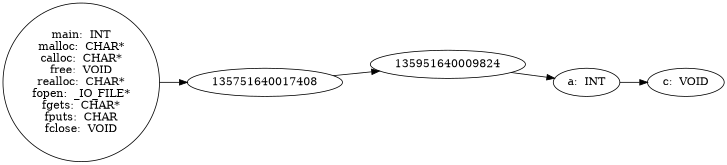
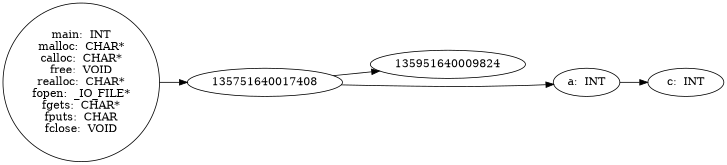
edge "135951640009824" -> "a:  INT": now "135751640017408" -> "a:  INT"
node "c:  VOID": label "c:  VOID" -> "c:  INT"
